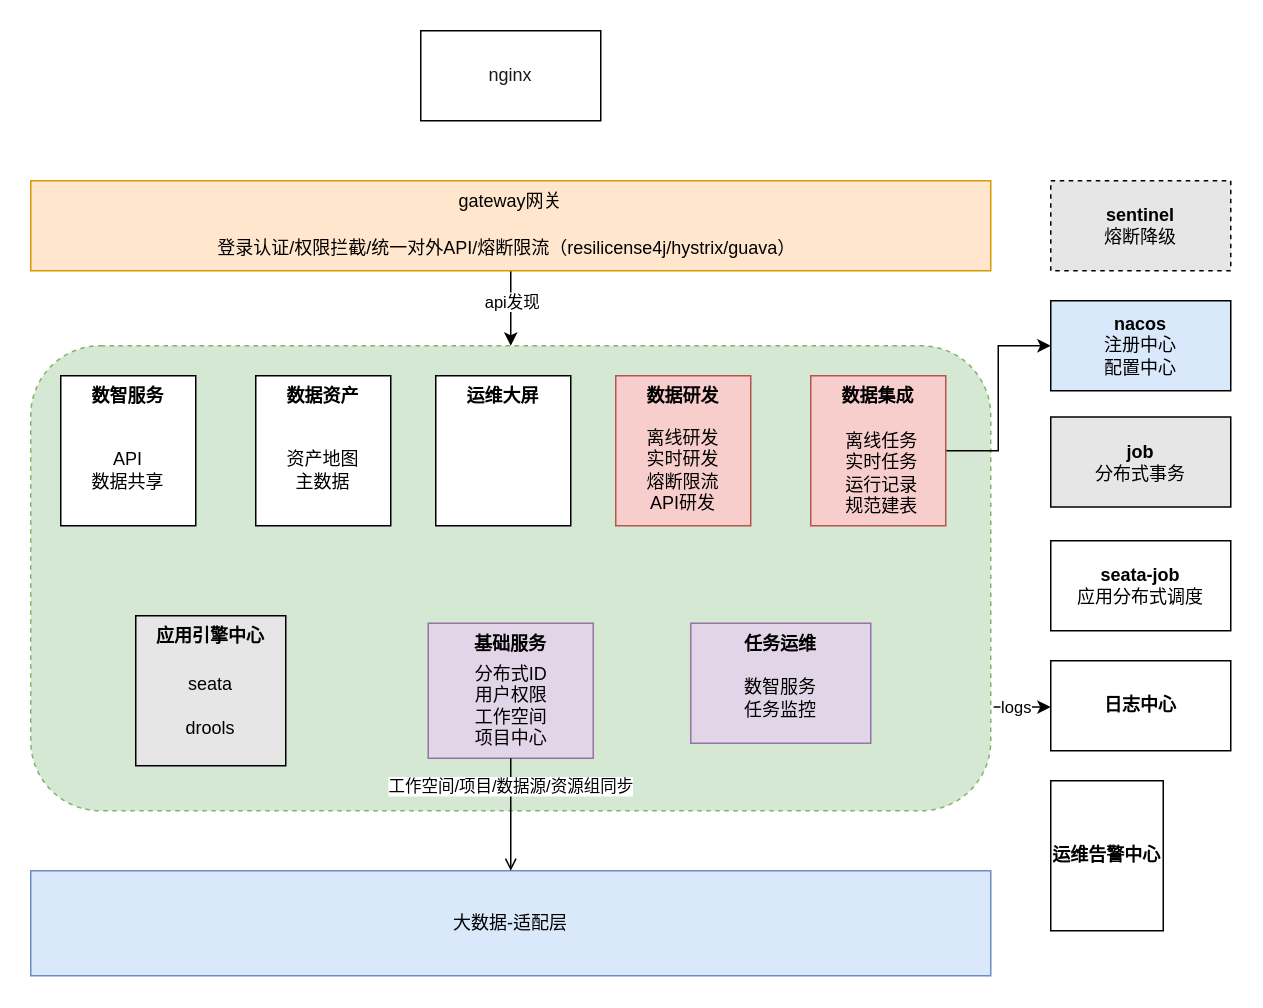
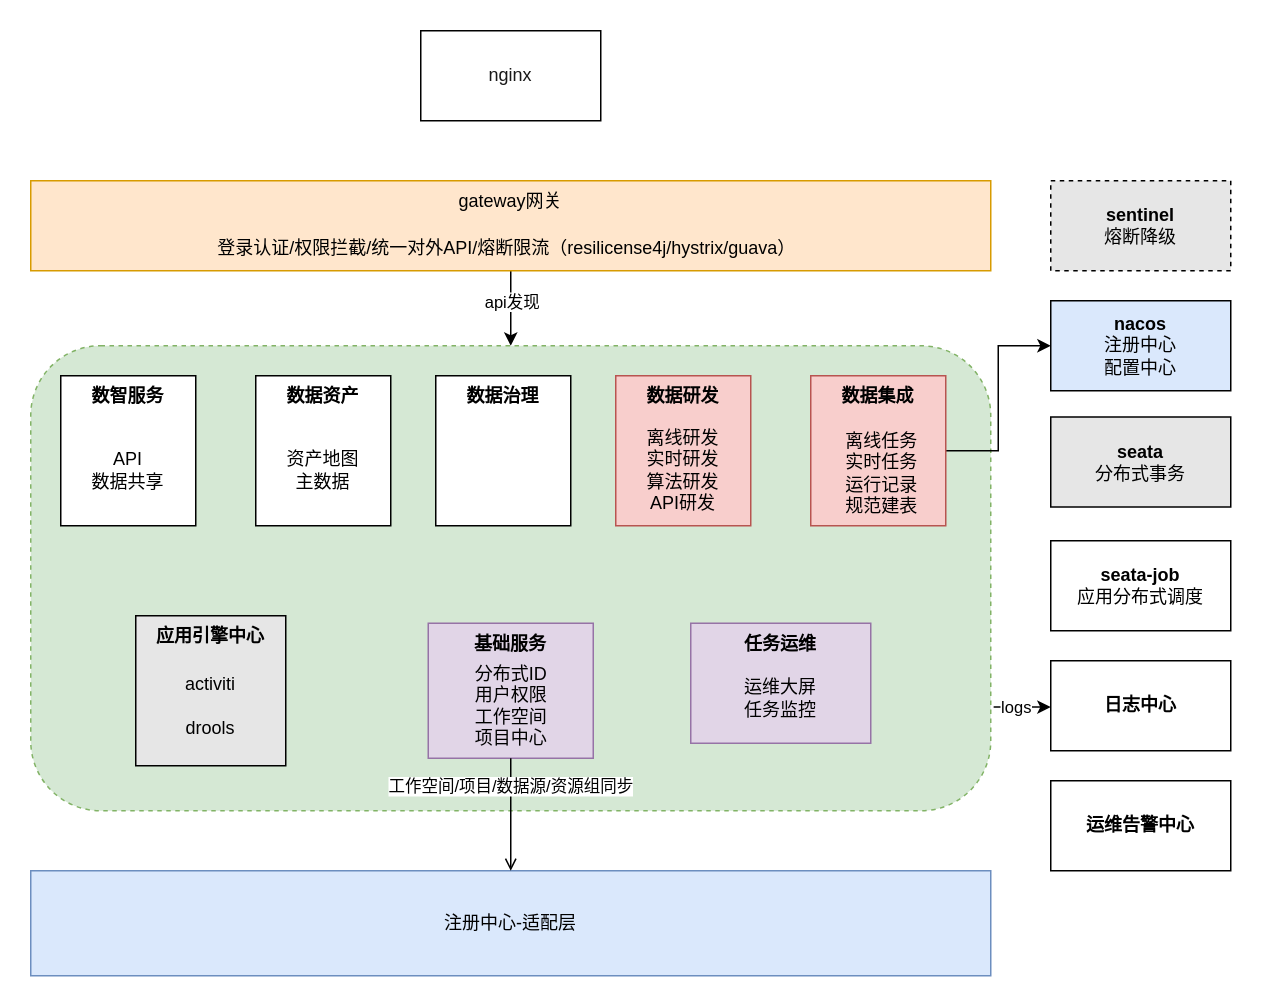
node "运维大屏": label "运维大屏" -> "数据治理"
node "job 分布式事务": label "job 分布式事务" -> "seata 分布式事务"
node "离线研发 实时研发 熔断限流 API研发": label "离线研发 实时研发 熔断限流 API研发" -> "离线研发 实时研发 算法研发 API研发"
node "数智服务 任务监控": label "数智服务 任务监控" -> "运维大屏 任务监控"
node "seata drools": label "seata drools" -> "activiti drools"
node "运维告警中心": size 113x150 -> 180x90
node "大数据-适配层": label "大数据-适配层" -> "注册中心-适配层"
